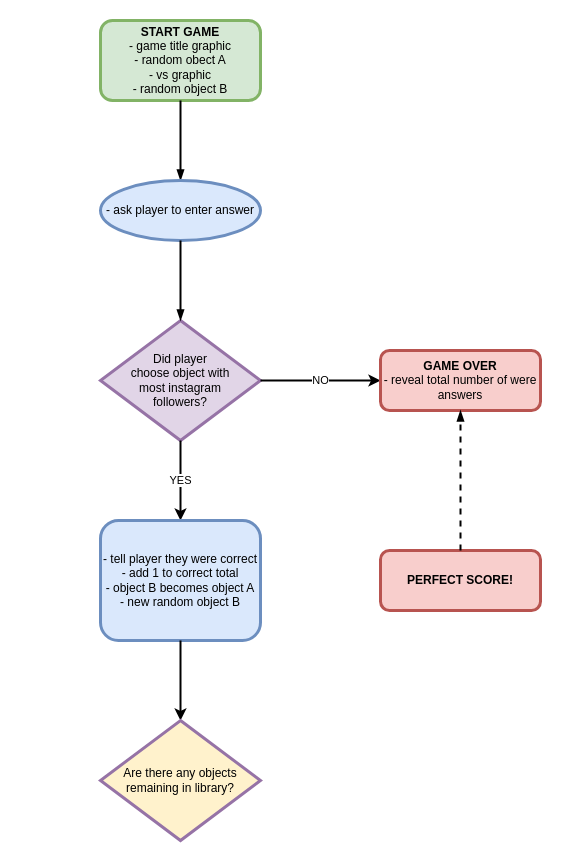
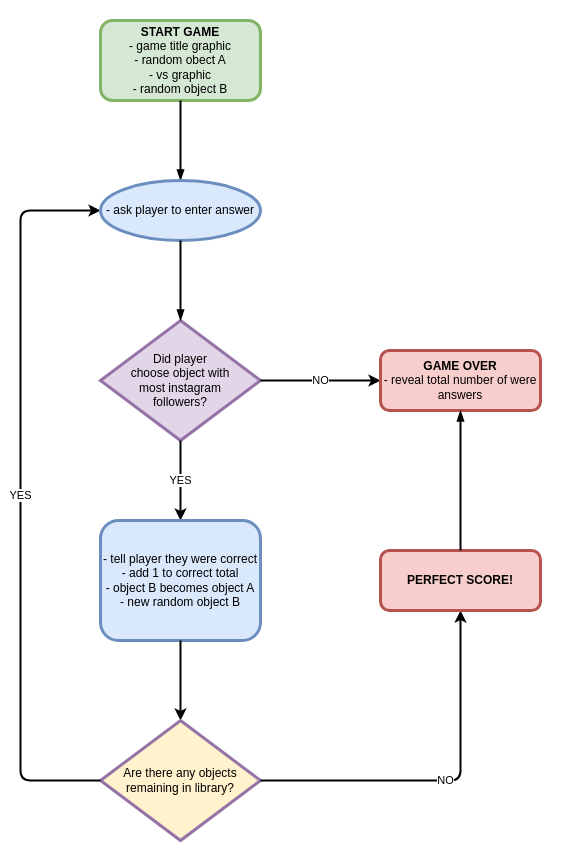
edge "PERFECT SCORE!" -> "GAME OVER - reveal total number of were answers": style dashed -> solid
edge "Are there any objects remaining in library?" -> "- ask player to enter answer": added, label "YES"
edge "Are there any objects remaining in library?" -> "PERFECT SCORE!": added, label "NO"
